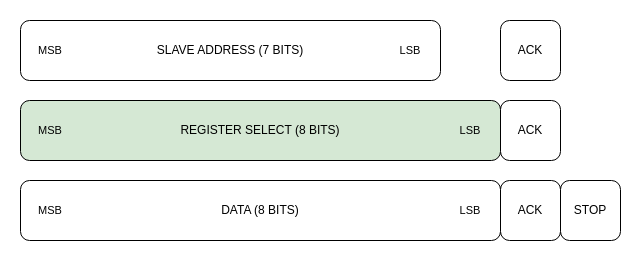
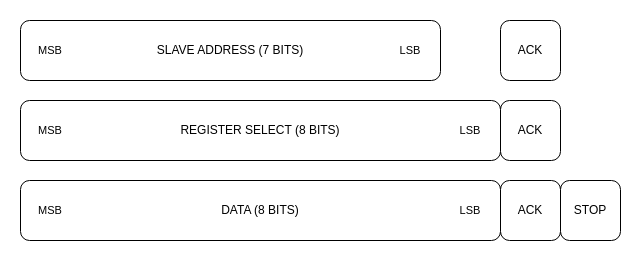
node "REGISTER SELECT (8 BITS)": fillcolor #d5e8d4 -> #ffffff
